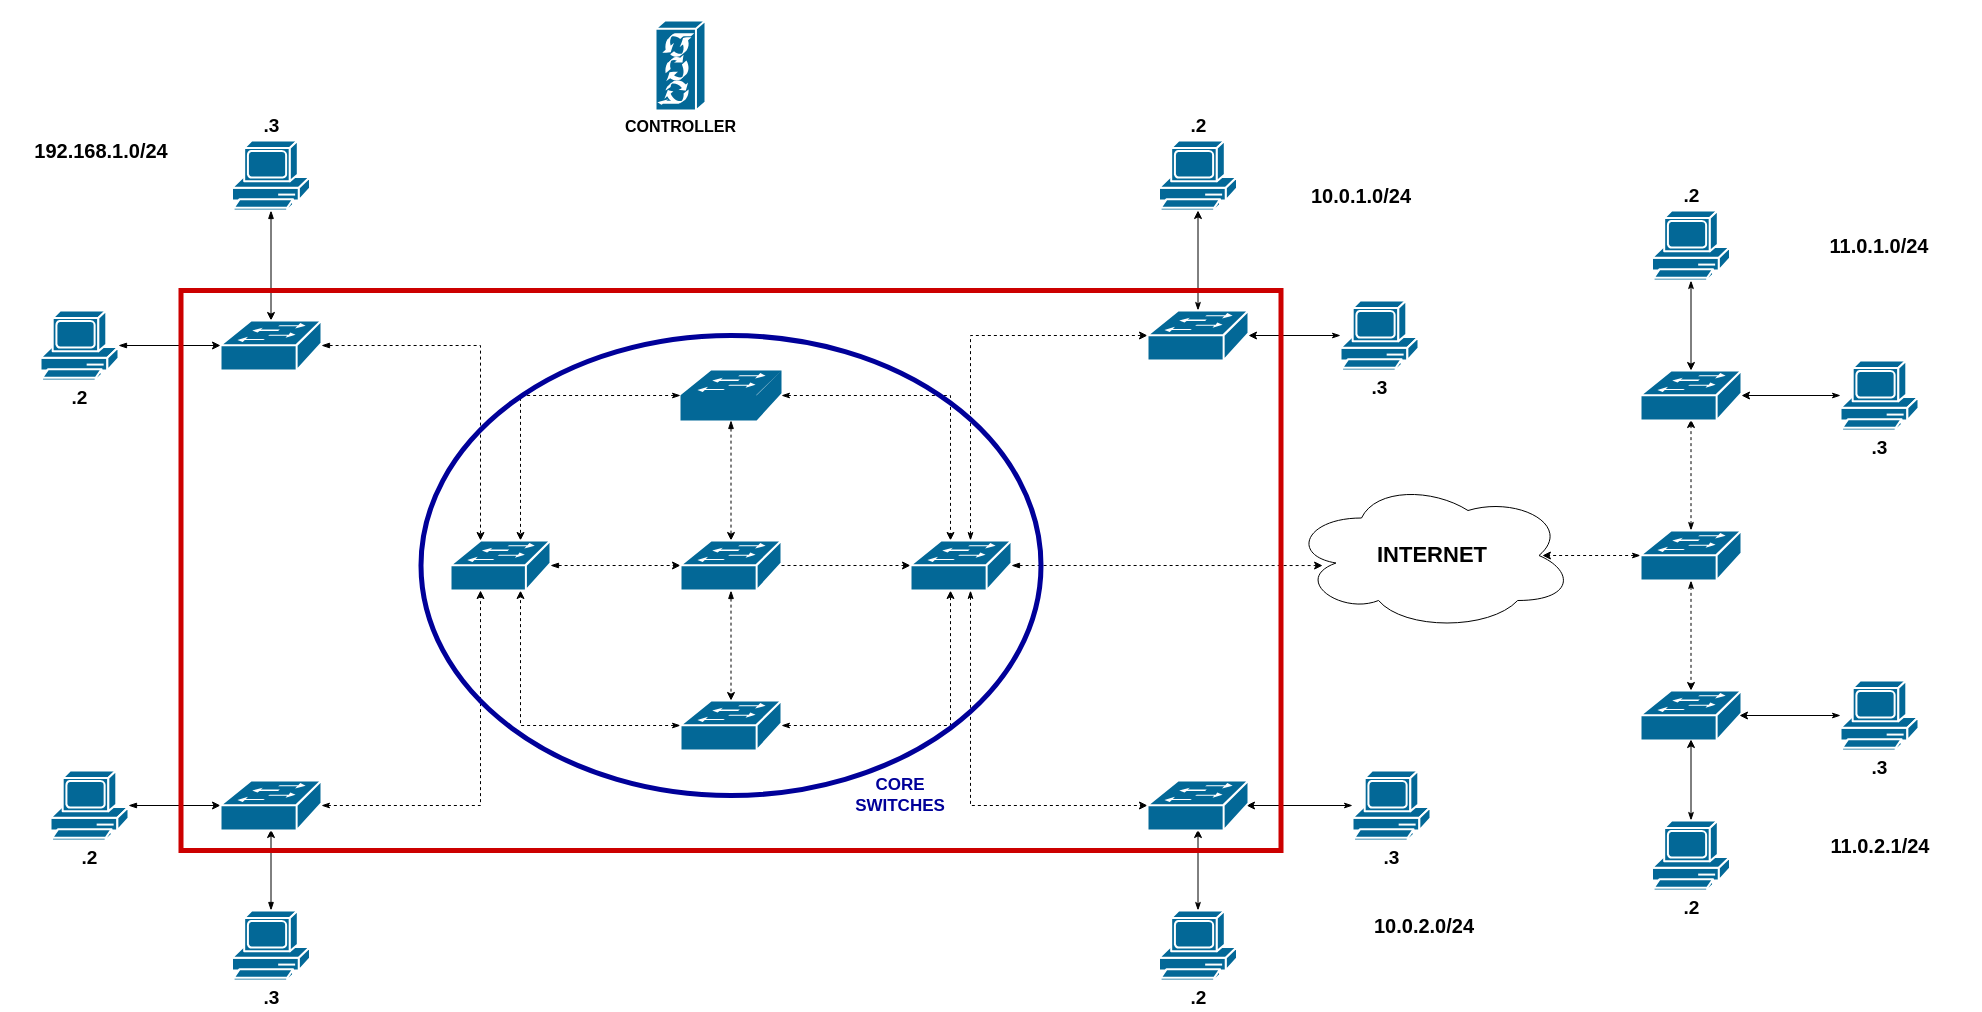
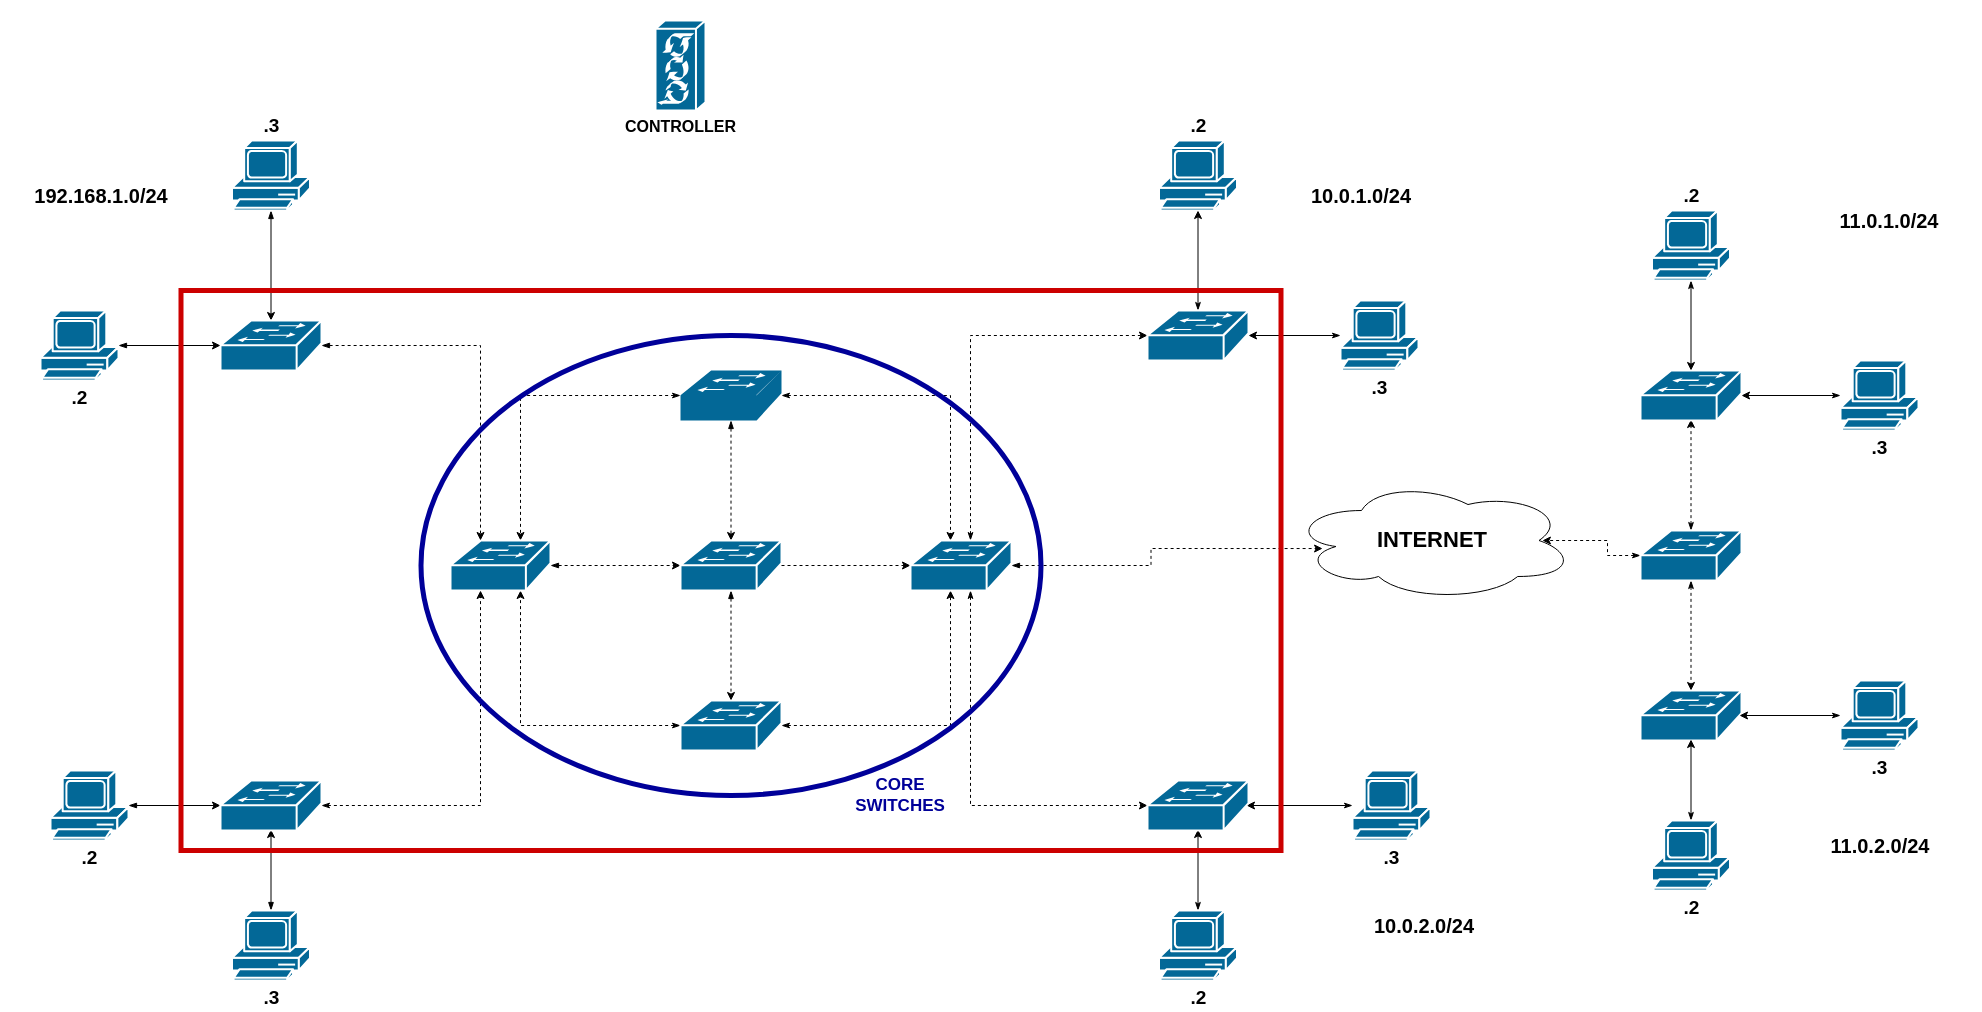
node "192.168.1.0/24": moved (101, 151) -> (101, 196)
node "11.0.1.0/24": moved (1880, 246) -> (1890, 221)
node "INTERNET": size 284x150 -> 284x120
node "11.0.2.1/24": label "11.0.2.1/24" -> "11.0.2.0/24"
